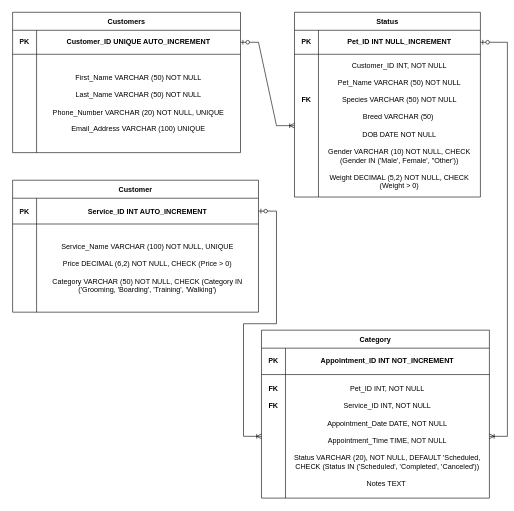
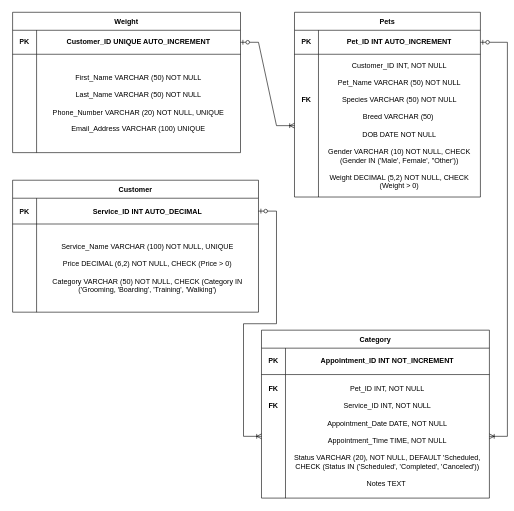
node "Customers": label "Customers" -> "Weight"
node "Status": label "Status" -> "Pets"
node "Pet_ID INT NULL_INCREMENT": label "Pet_ID INT NULL_INCREMENT" -> "Pet_ID INT AUTO_INCREMENT"
node "Service_ID INT AUTO_INCREMENT": label "Service_ID INT AUTO_INCREMENT" -> "Service_ID INT AUTO_DECIMAL"
